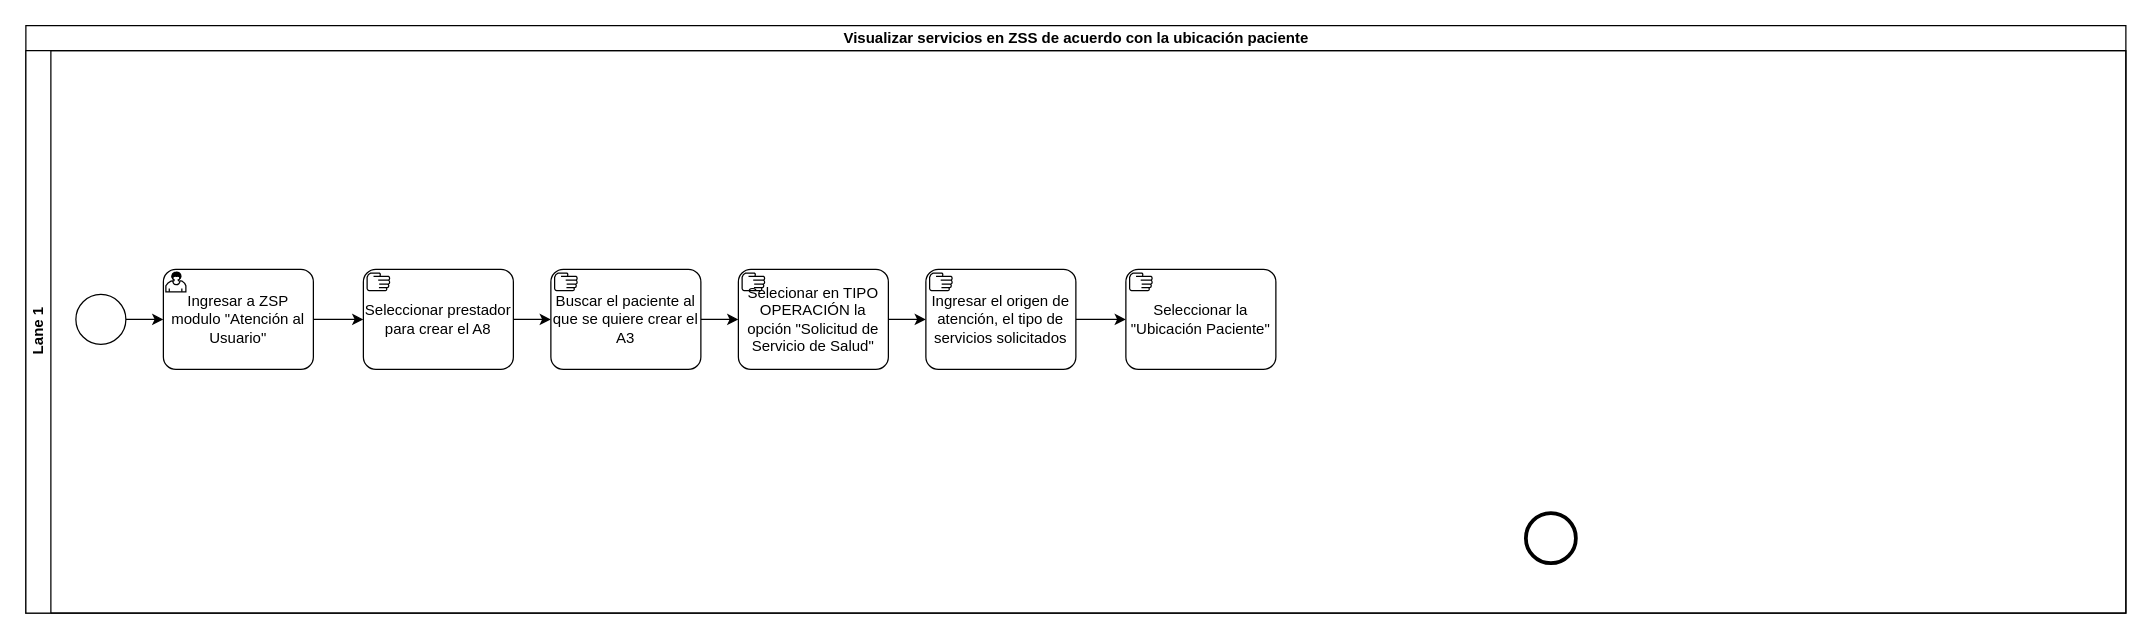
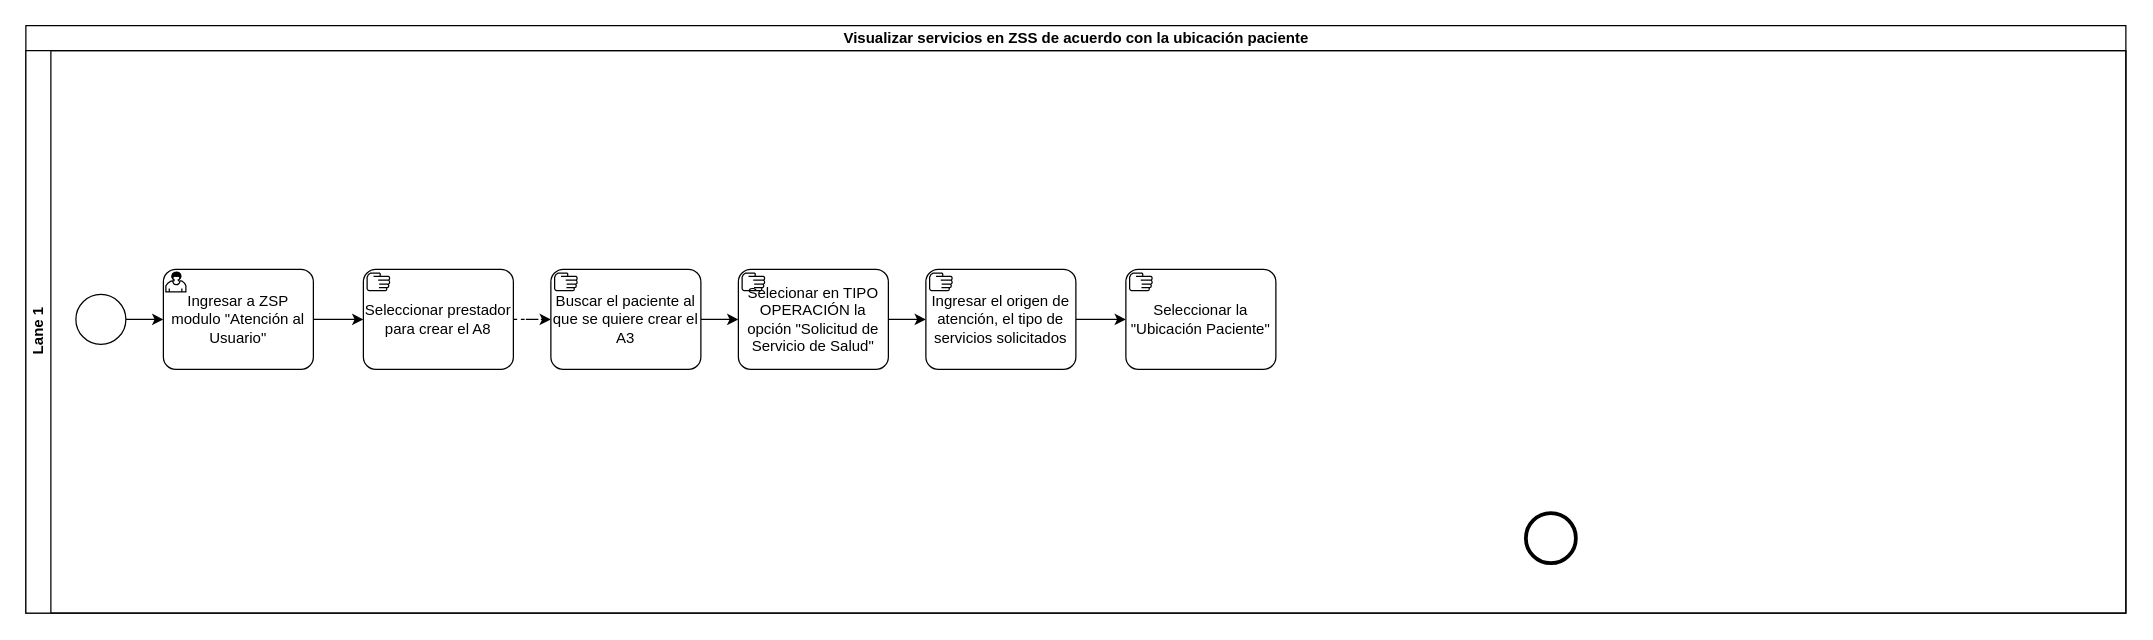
edge "Seleccionar prestador para crear el A8" -> "Buscar el paciente al que se quiere crear el A3": style solid -> dashed
